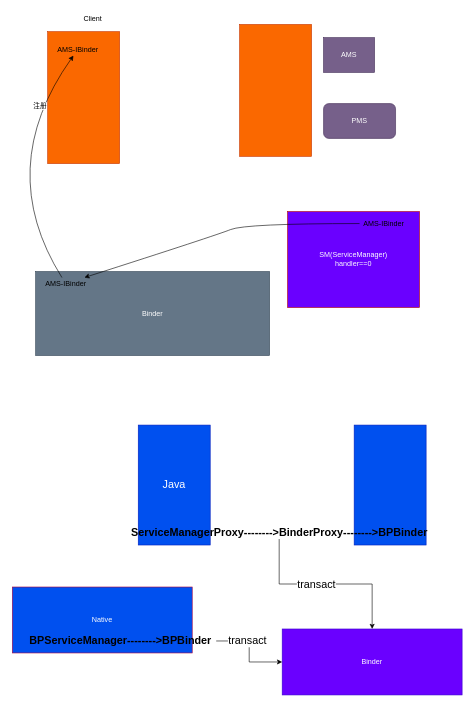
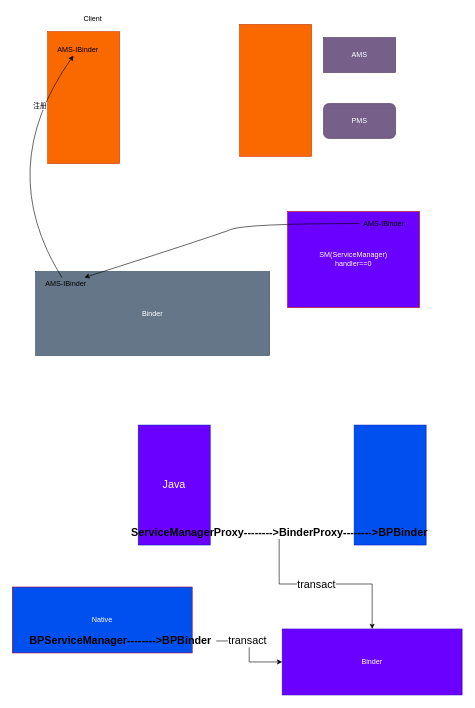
node "AMS": size 51x35 -> 72x35
node "Java": fillcolor #0050ef -> #6a00ff
